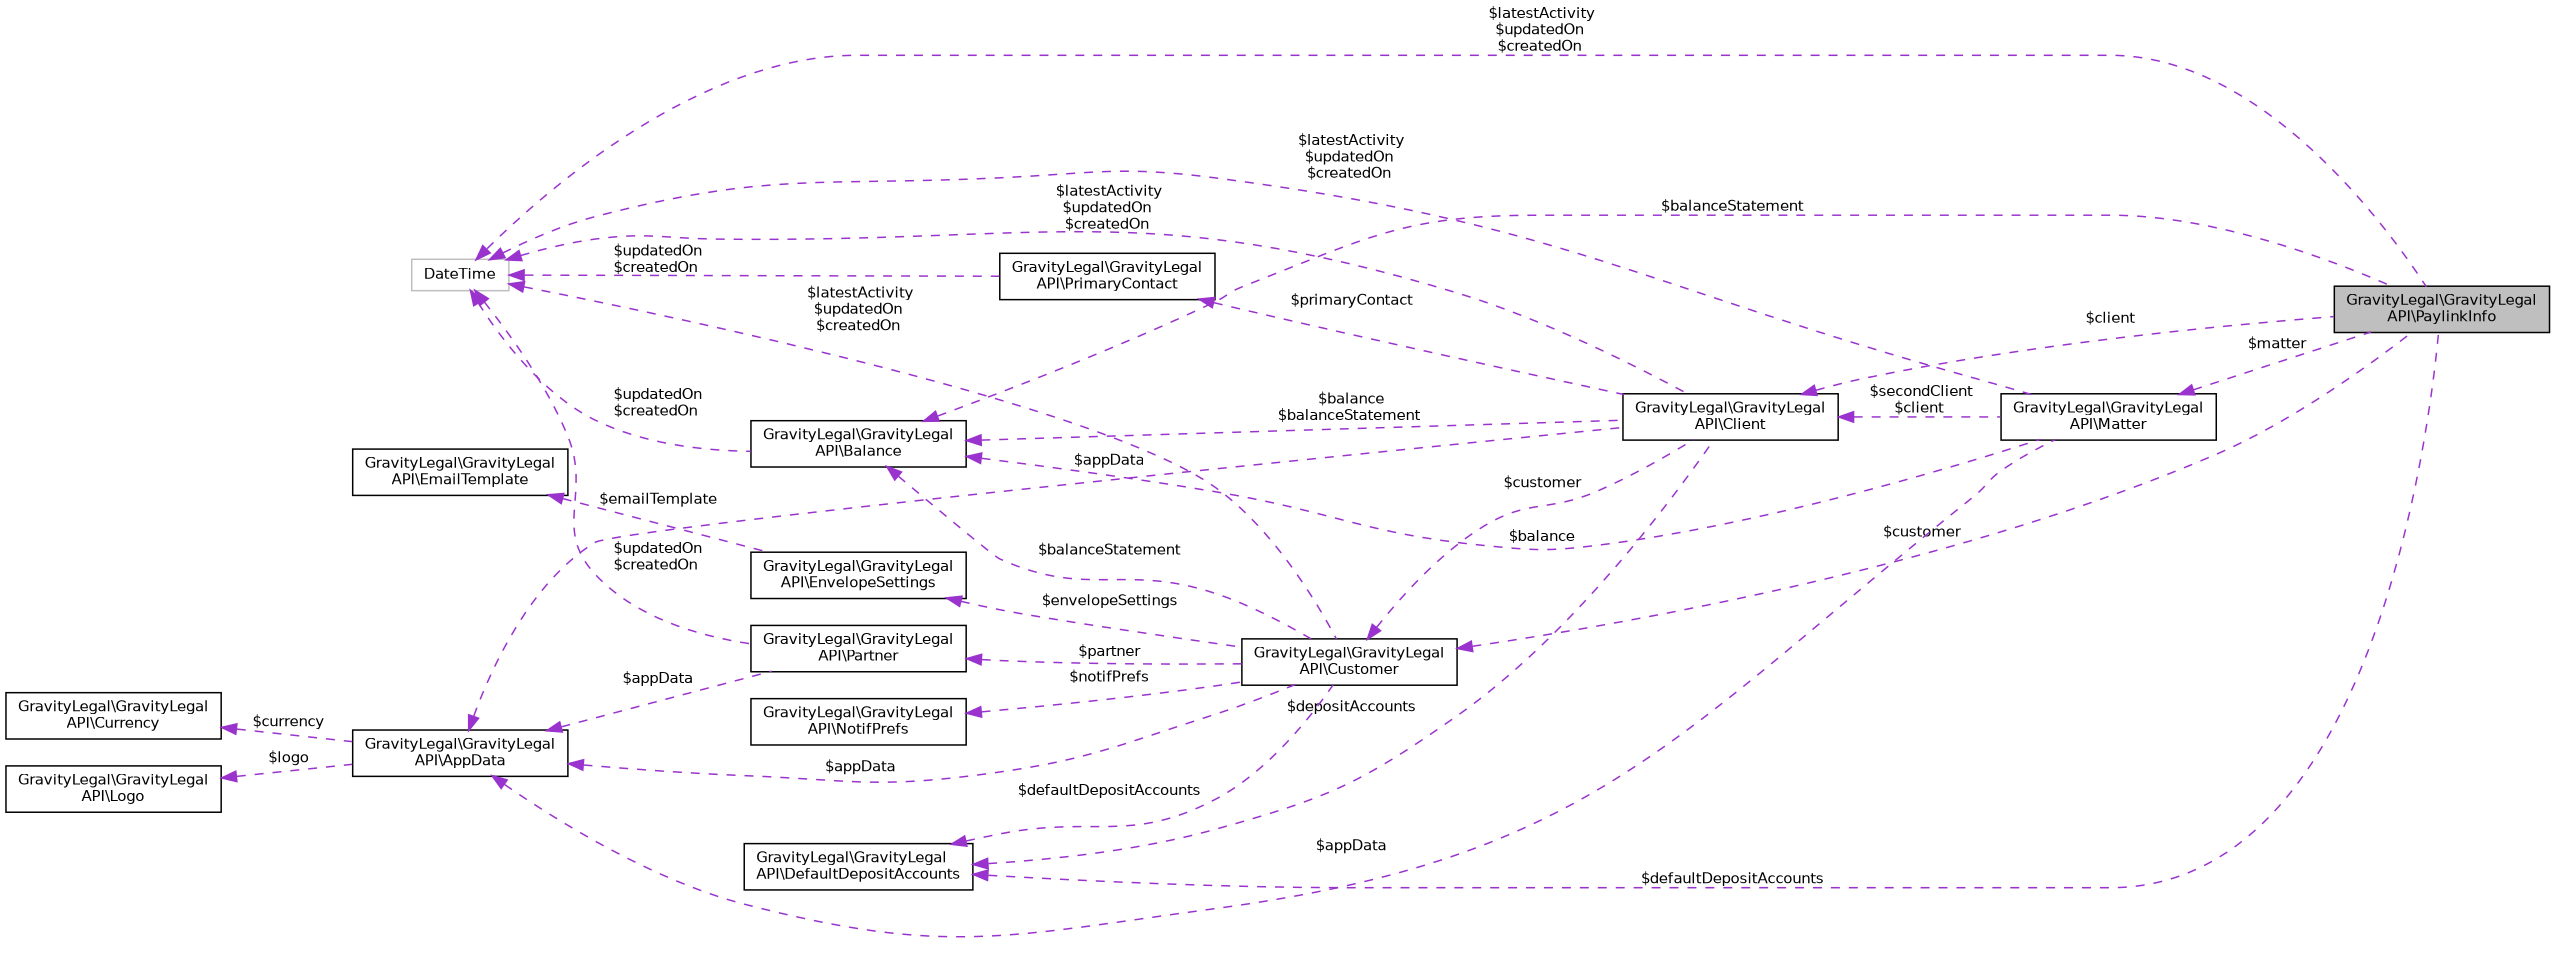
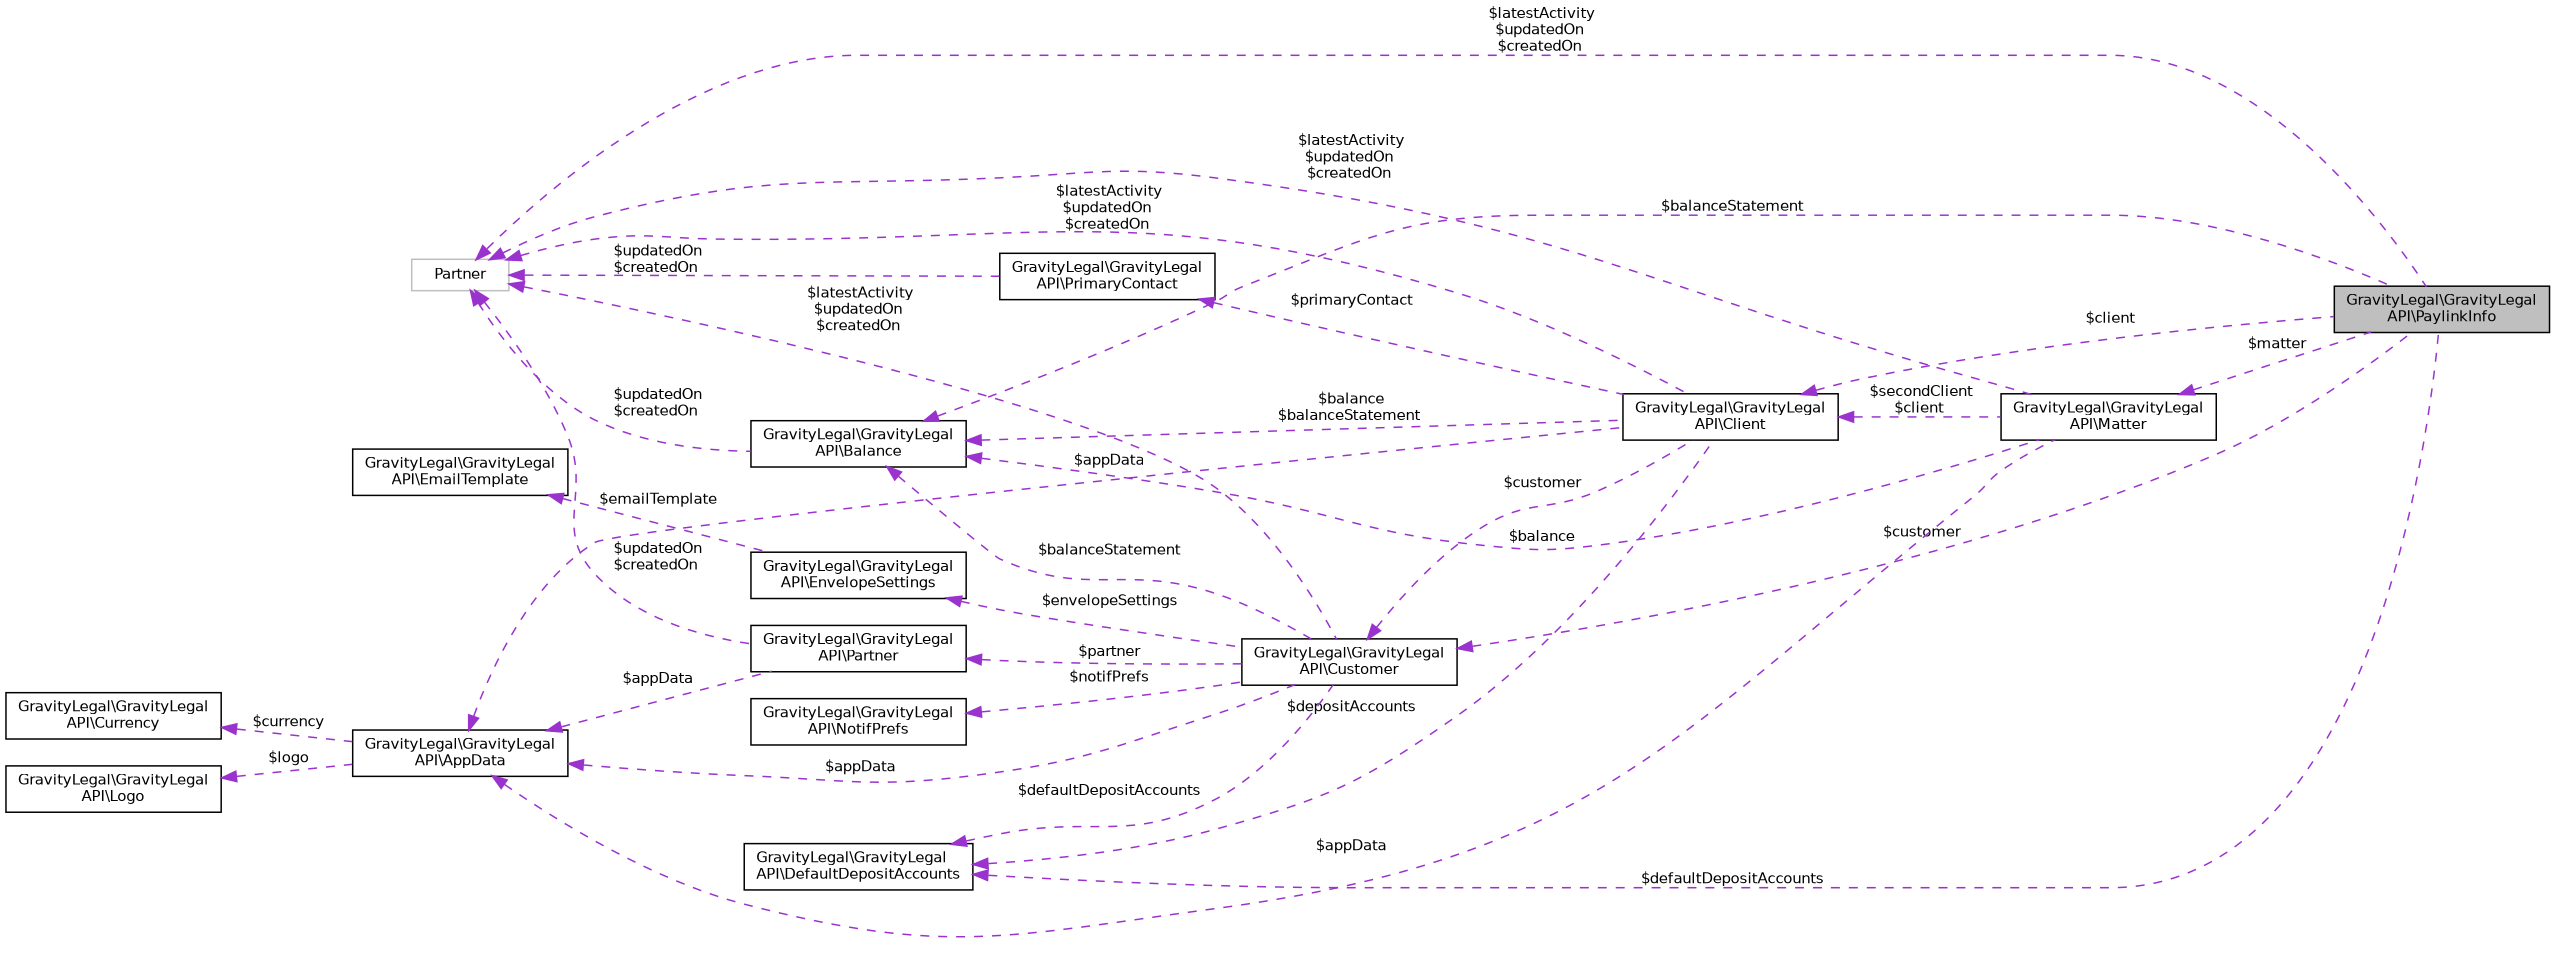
node "DateTime": label "DateTime" -> "Partner"
